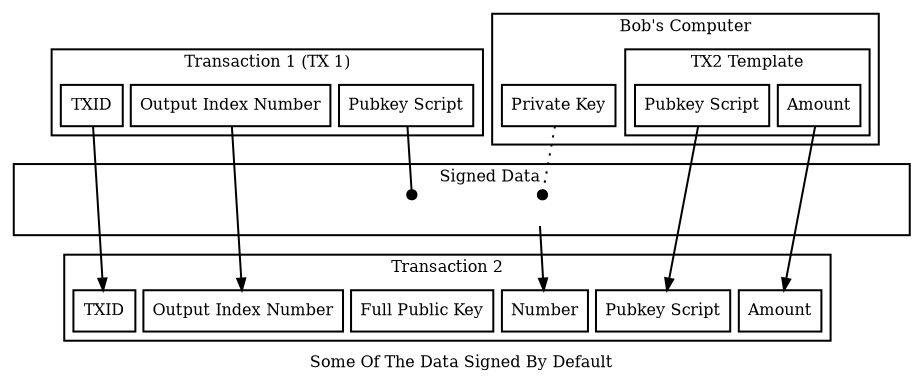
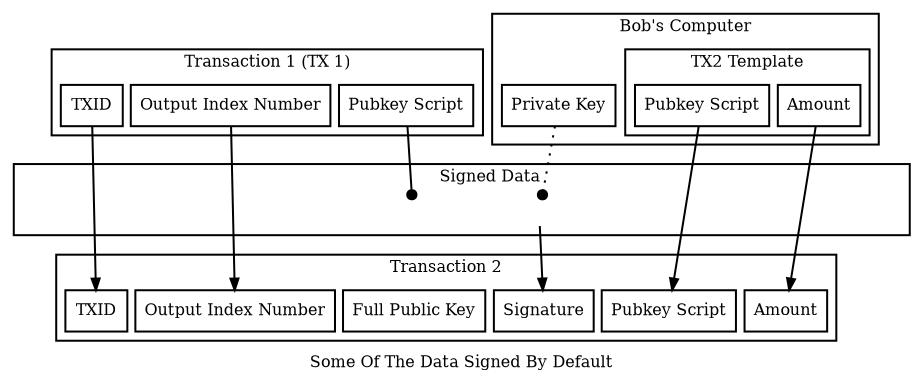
node "Number": label "Number" -> "Signature"
